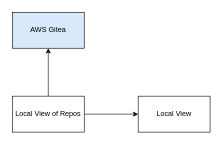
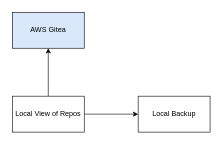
node "Local View": label "Local View" -> "Local Backup"
